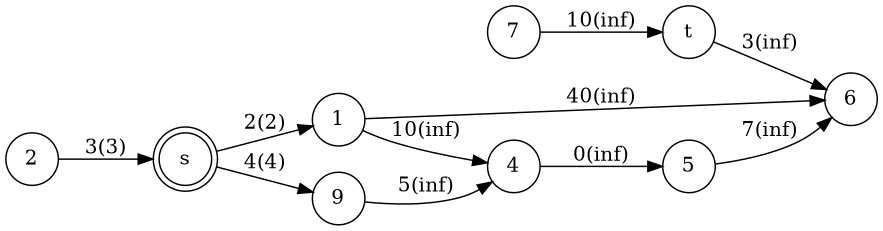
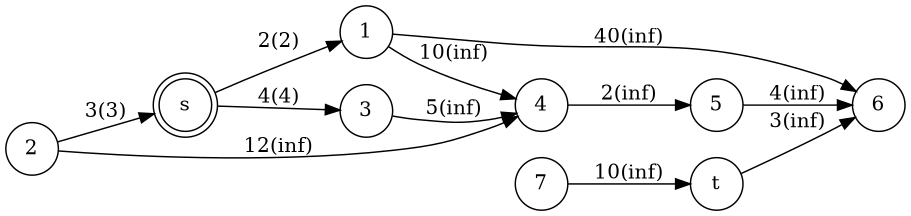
edge "5" -> "6": label "7(inf)" -> "4(inf)"
edge "4" -> "5": label "0(inf)" -> "2(inf)"
edge "2" -> "4": added, label "12(inf)"
node "9": label "9" -> "3"
